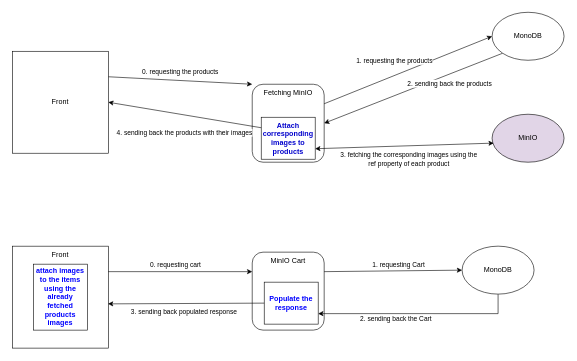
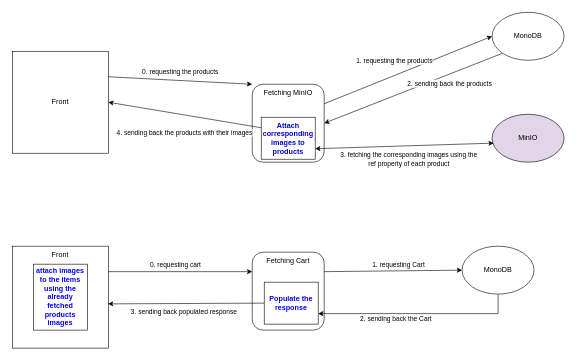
node "MinIO Cart": label "MinIO Cart" -> "Fetching Cart"
